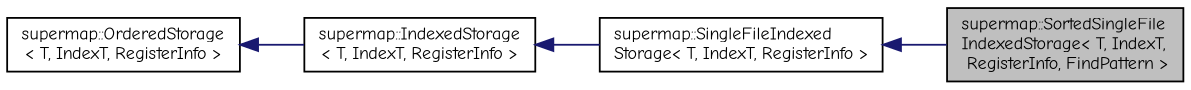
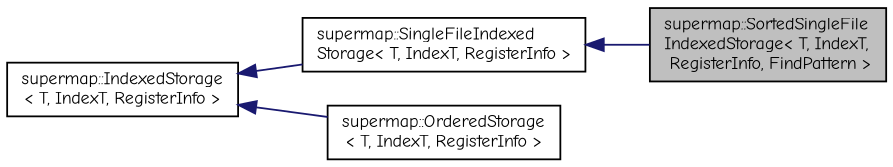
edge "supermap::IndexedStorage < T, IndexT, RegisterInfo >" -> "supermap::OrderedStorage < T, IndexT, RegisterInfo >": reversed
